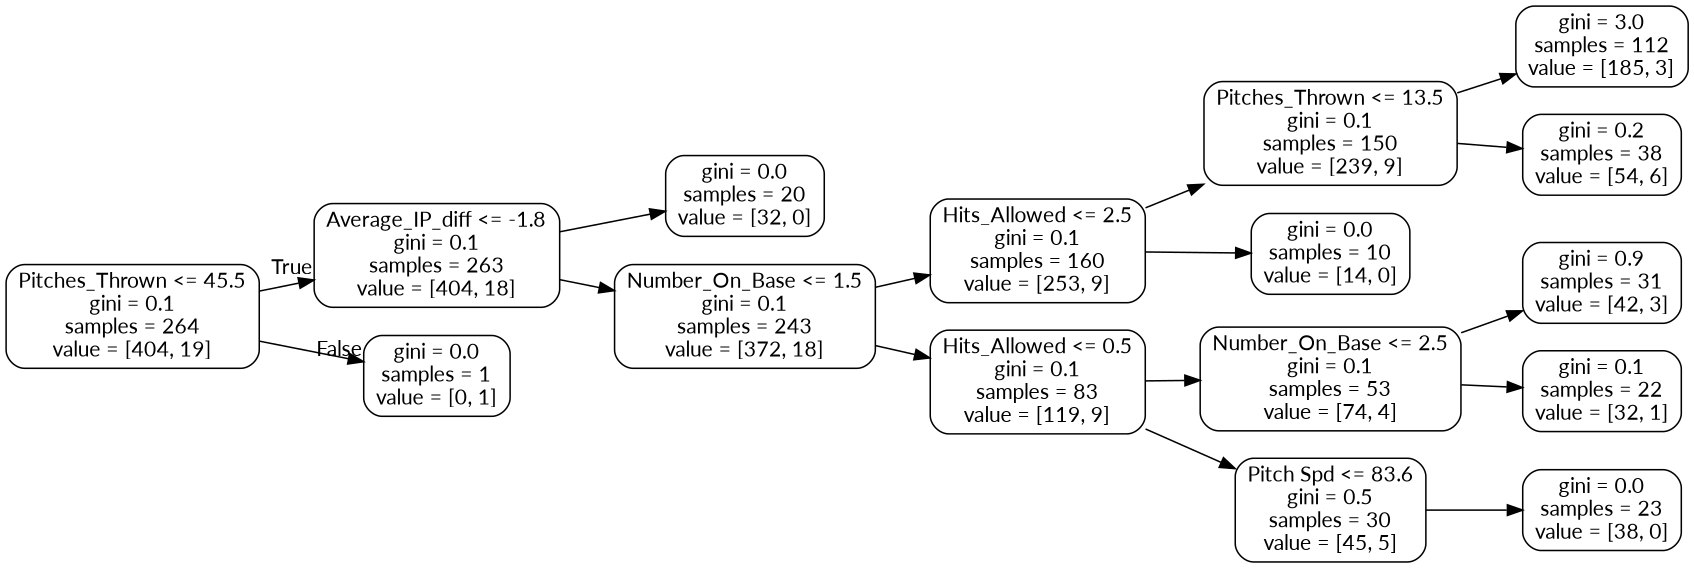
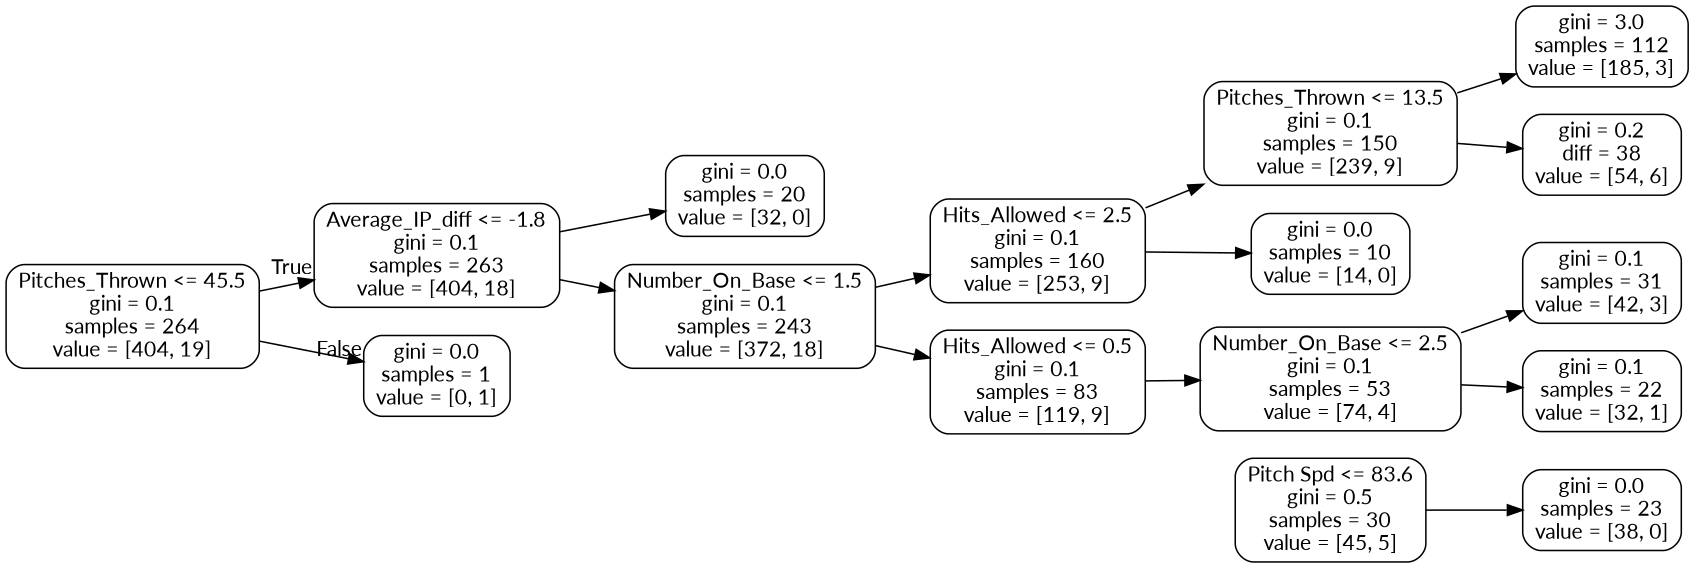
node "gini = 0.2 samples = 38 value = [54, 6]": label "gini = 0.2 samples = 38 value = [54, 6]" -> "gini = 0.2 diff = 38 value = [54, 6]"
node "gini = 0.9 samples = 31 value = [42, 3]": label "gini = 0.9 samples = 31 value = [42, 3]" -> "gini = 0.1 samples = 31 value = [42, 3]"
edge "Hits_Allowed <= 0.5 gini = 0.1 samples = 83 value = [119, 9]" -> "Pitch Spd <= 83.6 gini = 0.5 samples = 30 value = [45, 5]": removed
